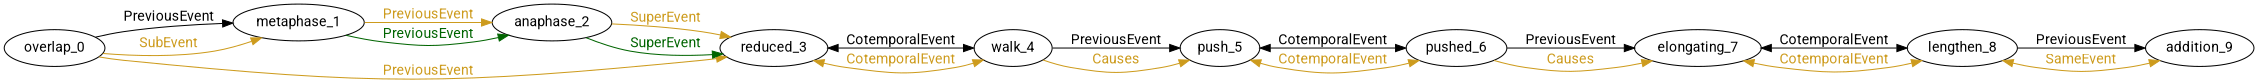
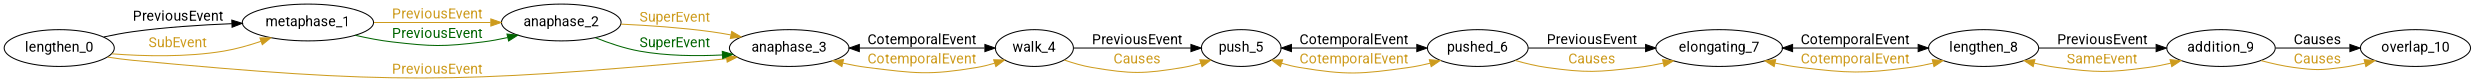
node "overlap_0": label "overlap_0" -> "lengthen_0"
node "reduced_3": label "reduced_3" -> "anaphase_3"
node "overlap_10": added
